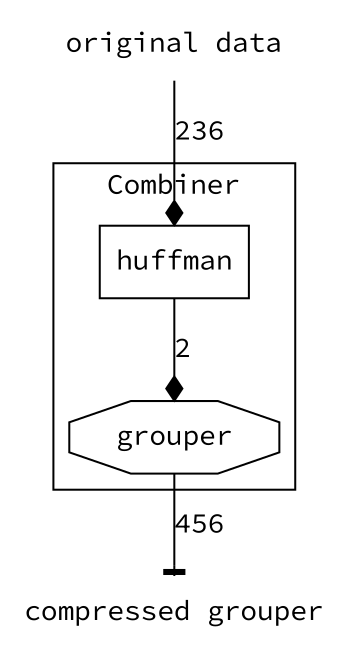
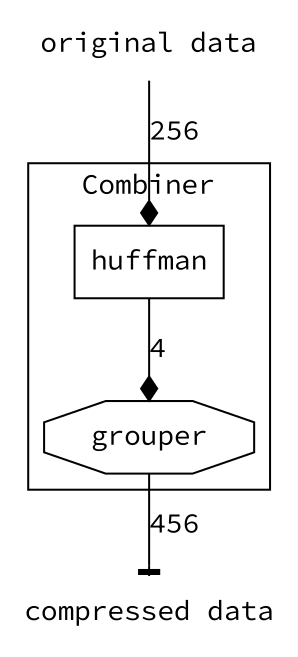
edge "original data" -> "huffman": label "236" -> "256"
edge "huffman" -> "grouper": label "2" -> "4"
node "compressed grouper": label "compressed grouper" -> "compressed data"
